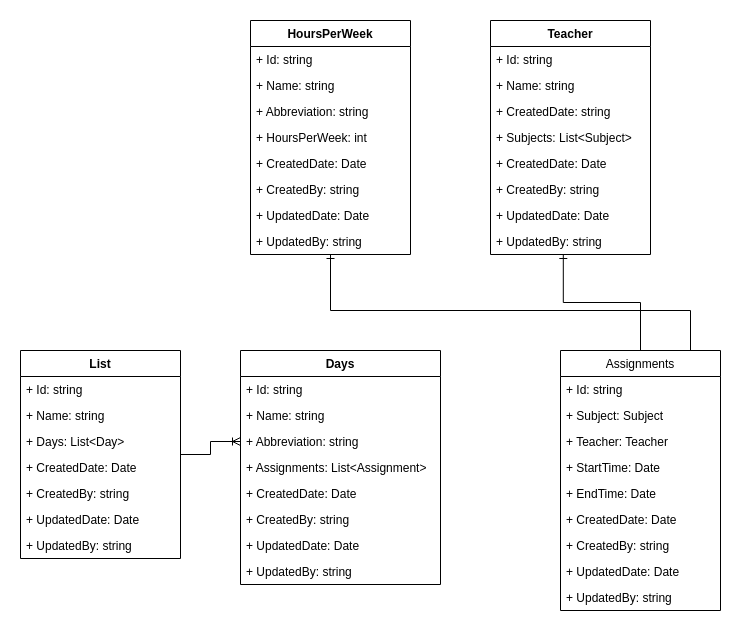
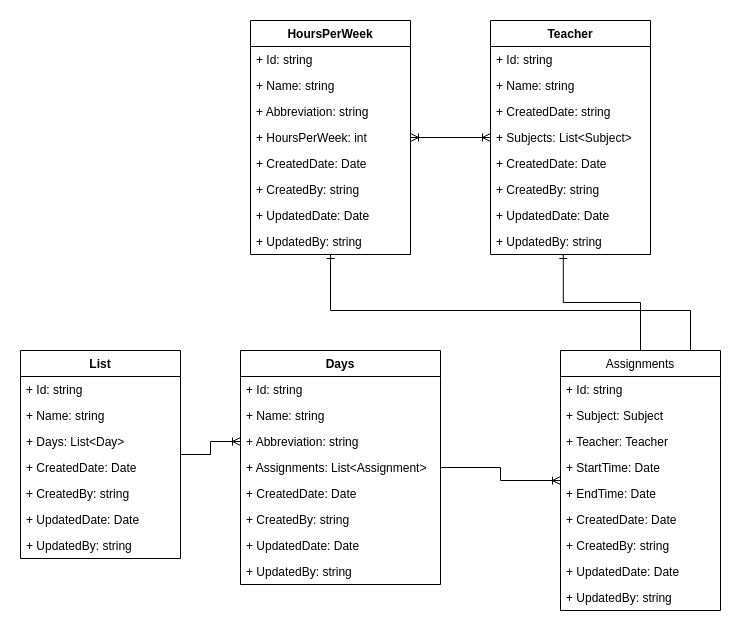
edge "+ HoursPerWeek: int" -- "+ Subjects: List<Subject>": added
edge "+ Assignments: List<Assignment>" -> "Assignments": added
